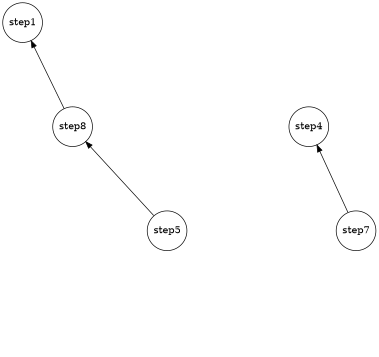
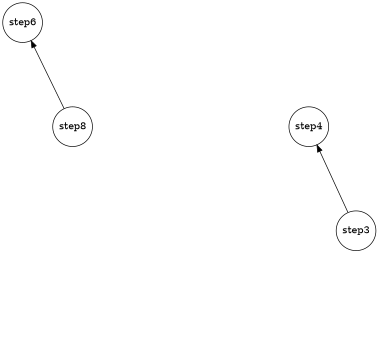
node "step1": label "step1" -> "step6"
node "step5": removed
node "step7": label "step7" -> "step3"
